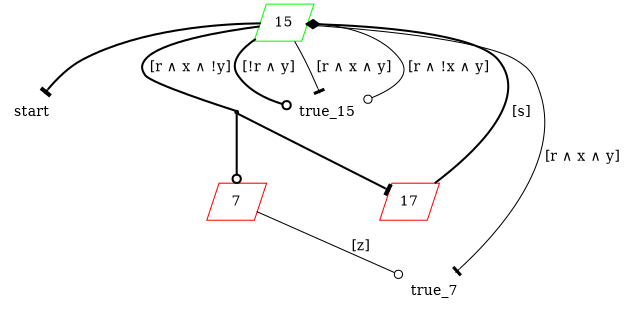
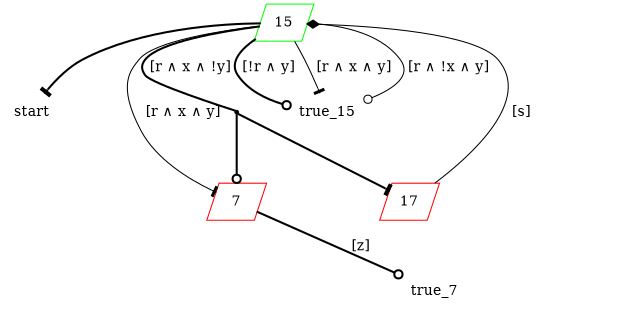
edge "17" -> "15": style bold -> solid
edge "15" -> "true_7": now "15" -> "7"
edge "7" -> "true_7": style solid -> bold
